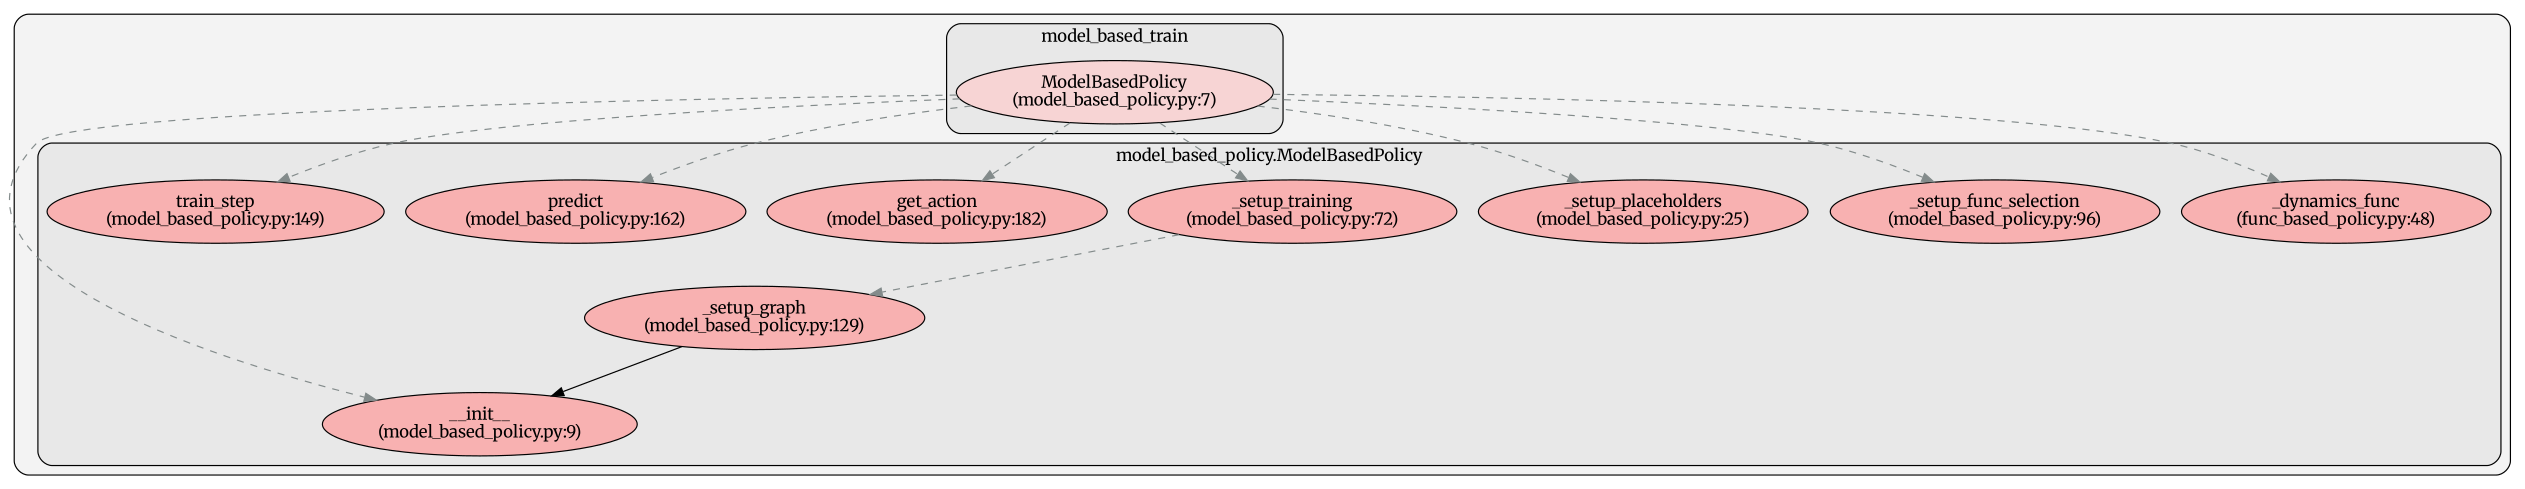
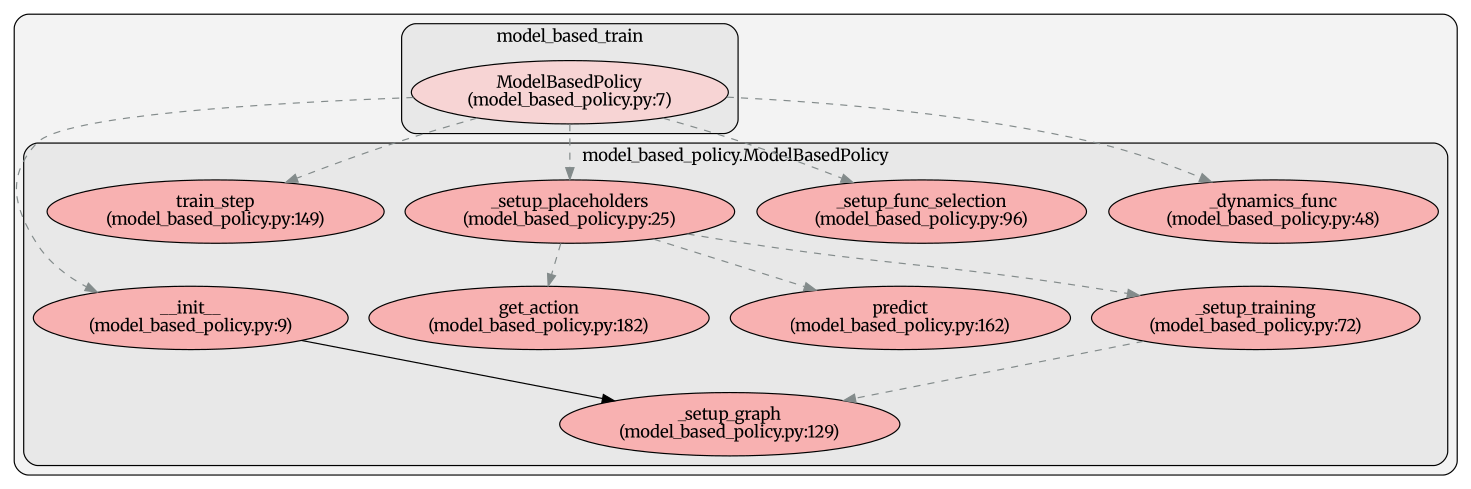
edge "ModelBasedPolicy (model_based_policy.py:7)" -> "predict (model_based_policy.py:162)": now "_setup_placeholders (model_based_policy.py:25)" -> "predict (model_based_policy.py:162)"
edge "ModelBasedPolicy (model_based_policy.py:7)" -> "get_action (model_based_policy.py:182)": now "_setup_placeholders (model_based_policy.py:25)" -> "get_action (model_based_policy.py:182)"
edge "ModelBasedPolicy (model_based_policy.py:7)" -> "_setup_training (model_based_policy.py:72)": now "_setup_placeholders (model_based_policy.py:25)" -> "_setup_training (model_based_policy.py:72)"
node "_dynamics_func (func_based_policy.py:48)": label "_dynamics_func (func_based_policy.py:48)" -> "_dynamics_func (model_based_policy.py:48)"
edge "_setup_graph (model_based_policy.py:129)" -> "__init__ (model_based_policy.py:9)": reversed
